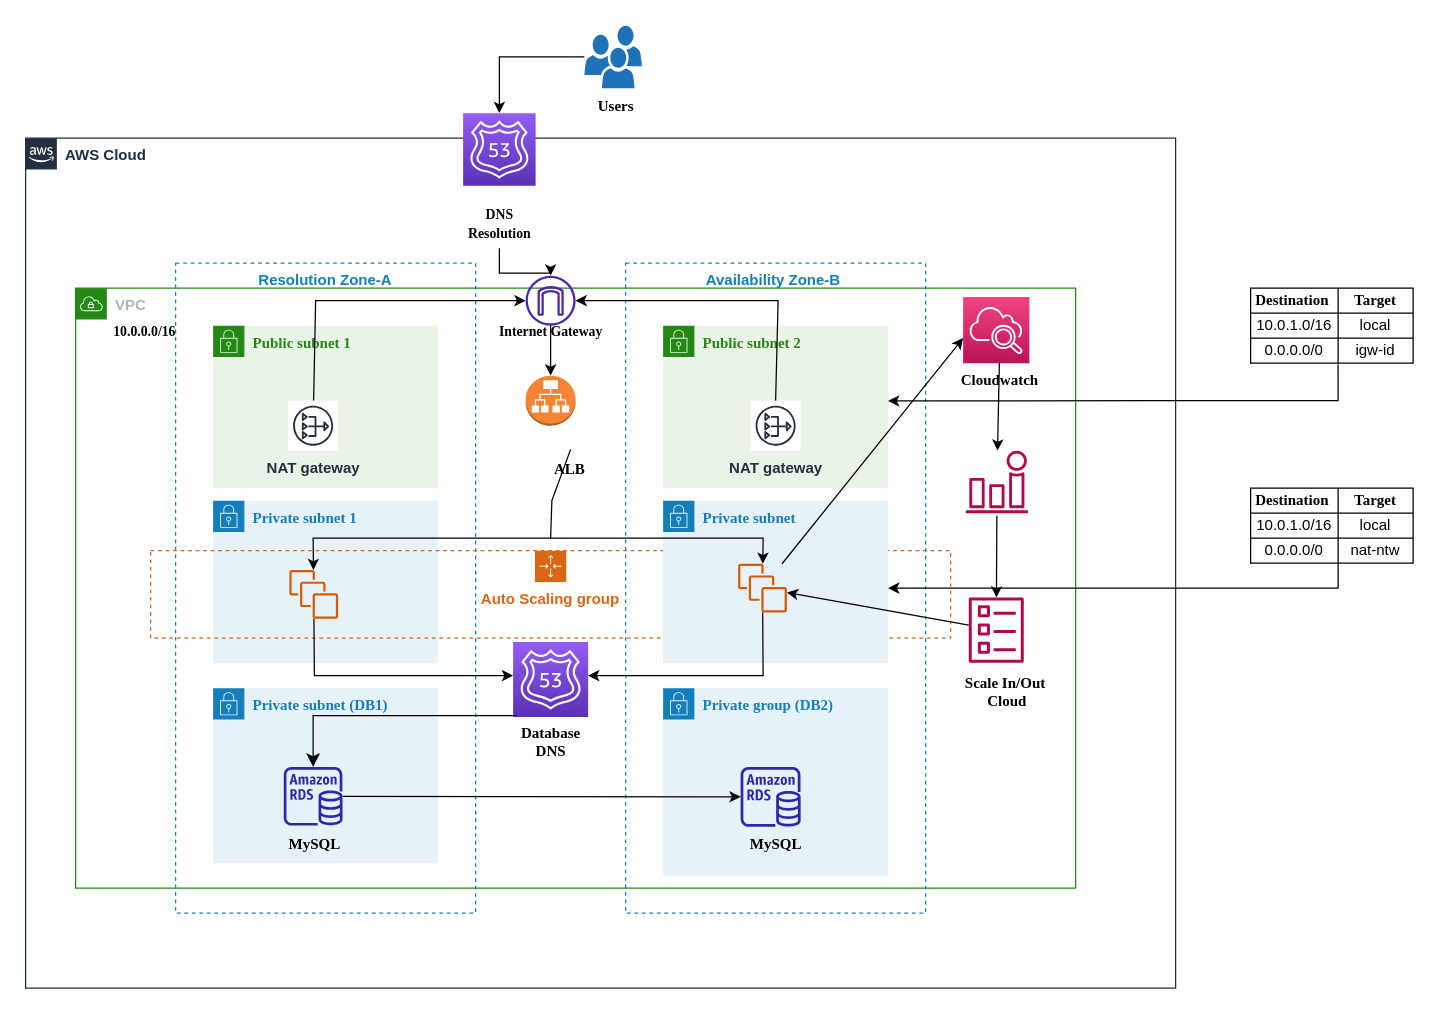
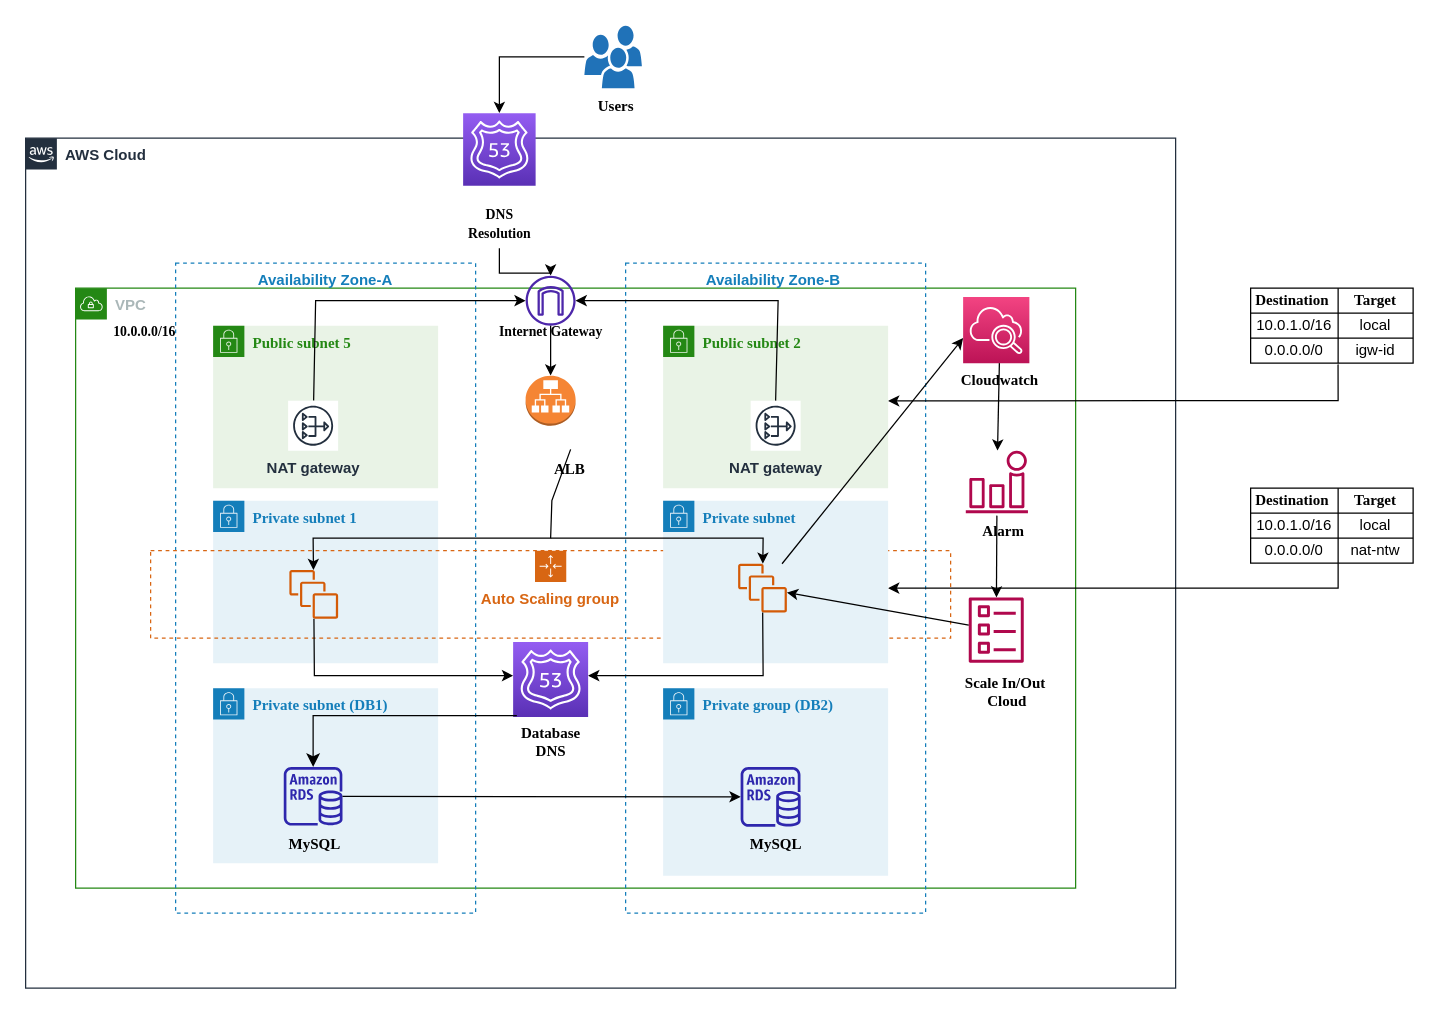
node "Resolution Zone-A": label "Resolution Zone-A" -> "Availability Zone-A"
node "Public subnet 1": label "Public subnet 1" -> "Public subnet 5"
node "Alarm": added
